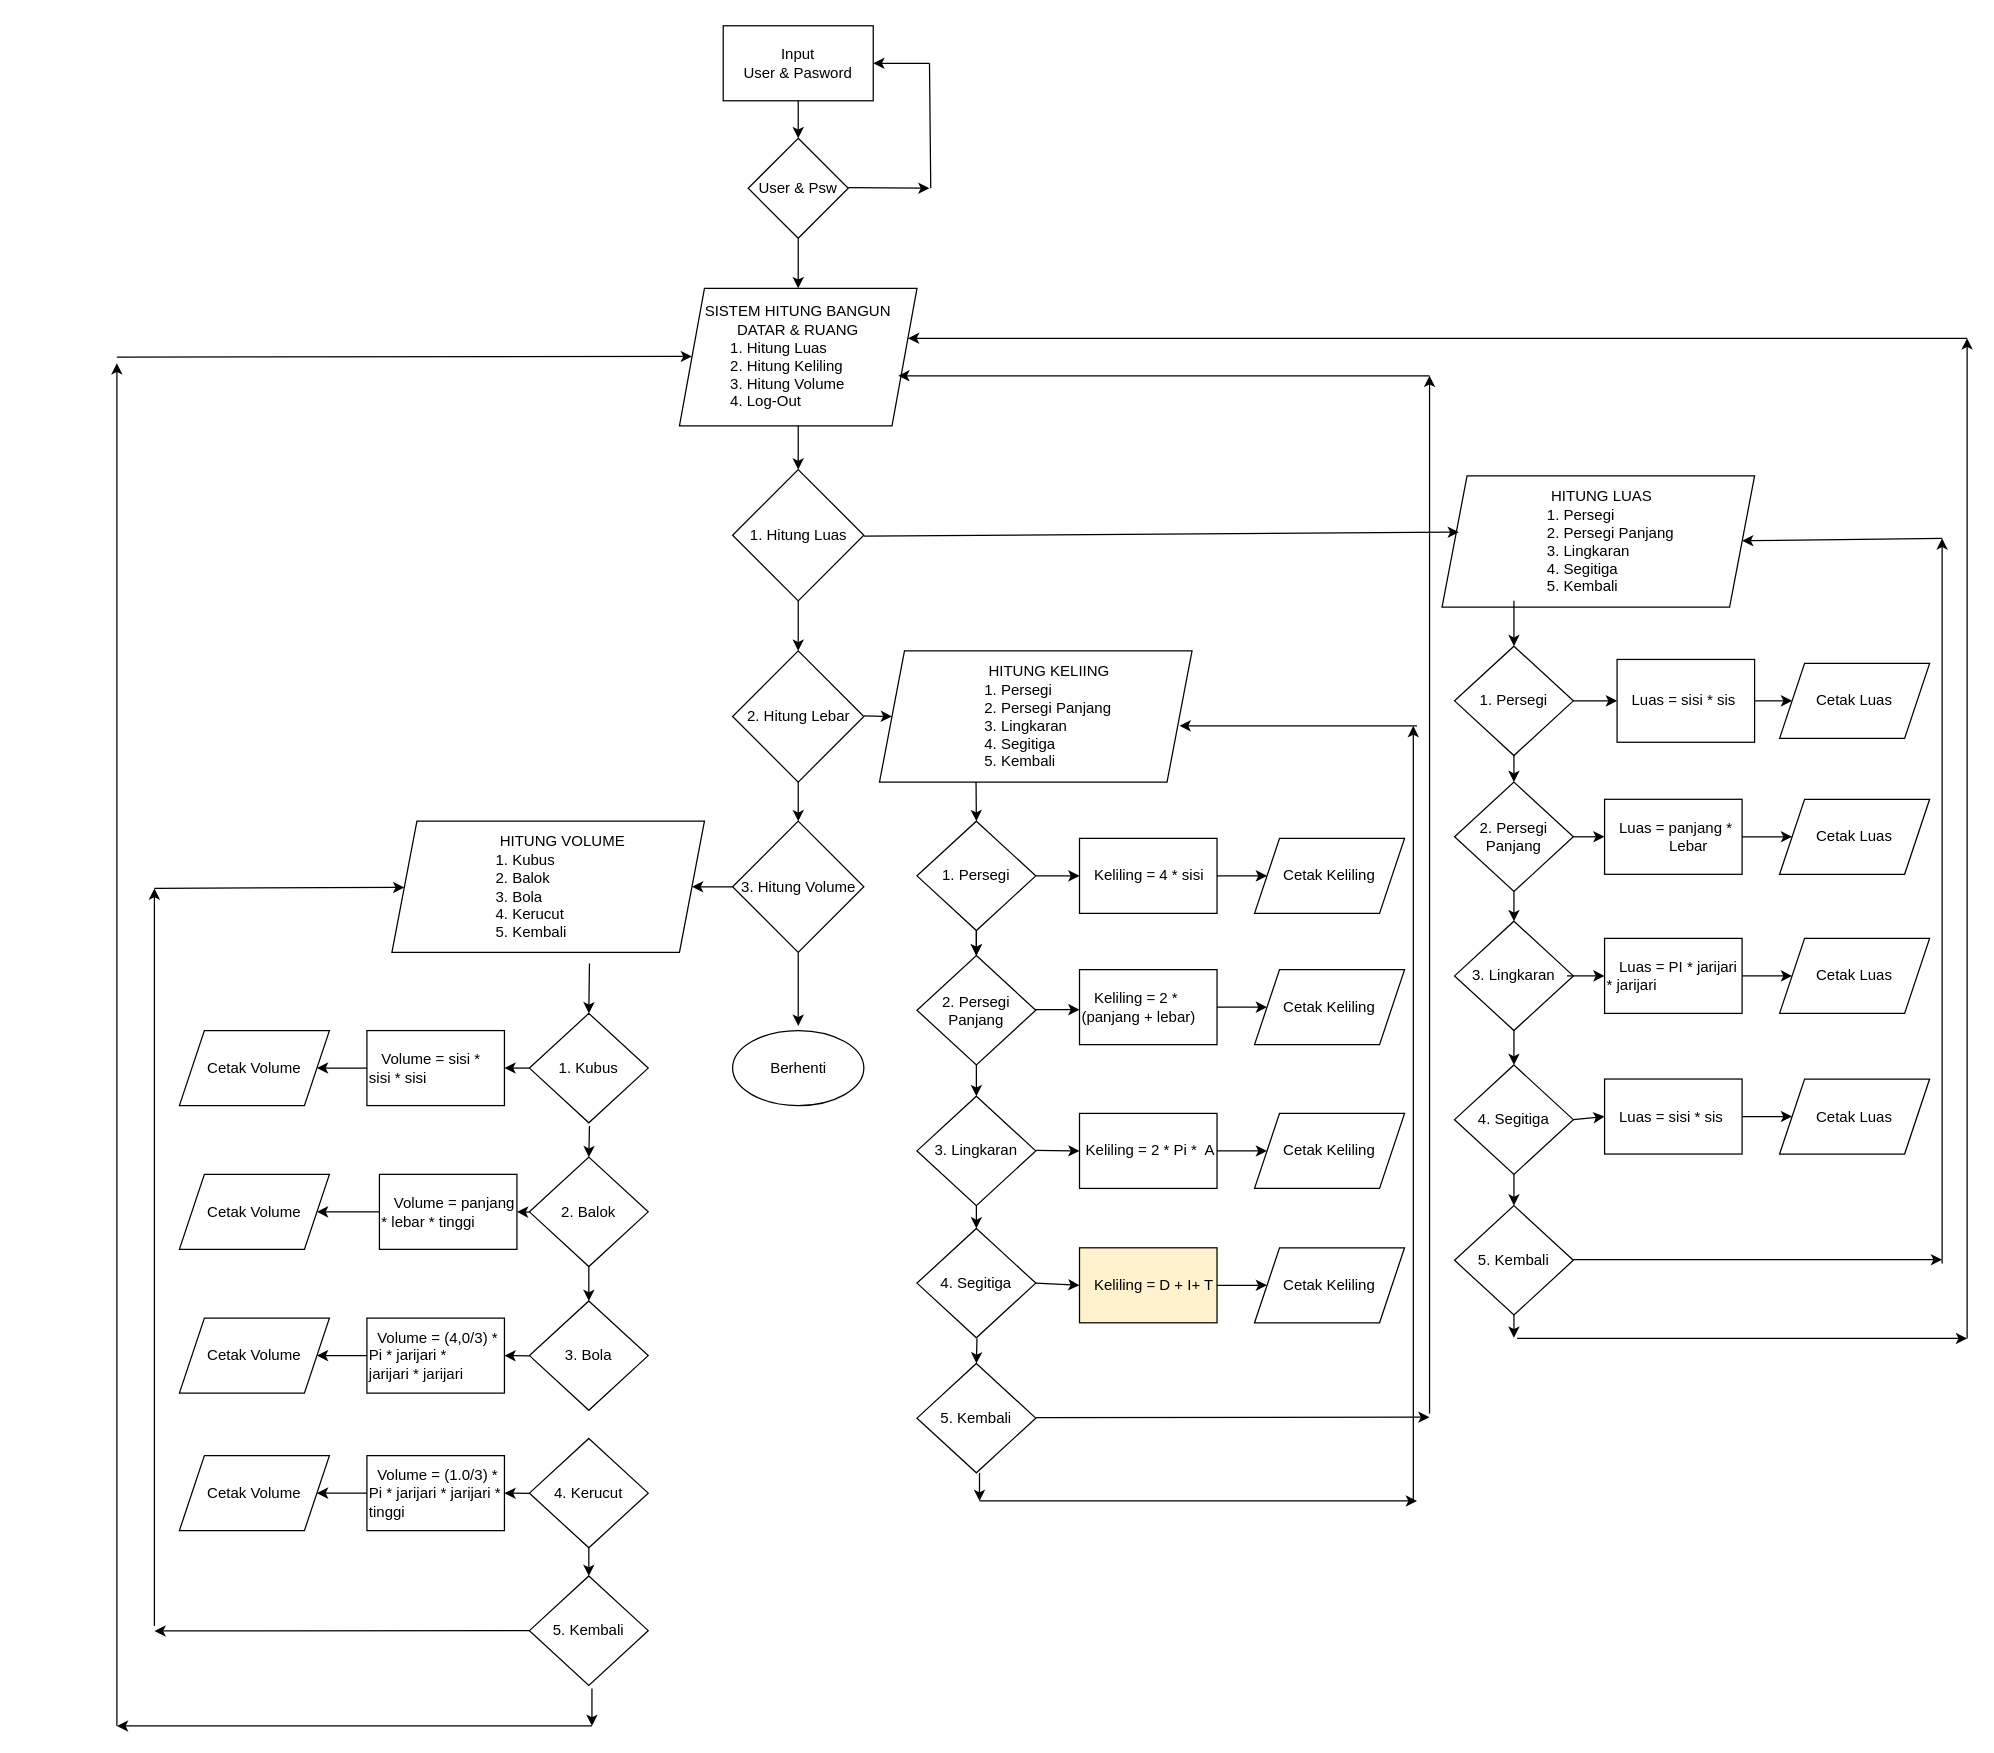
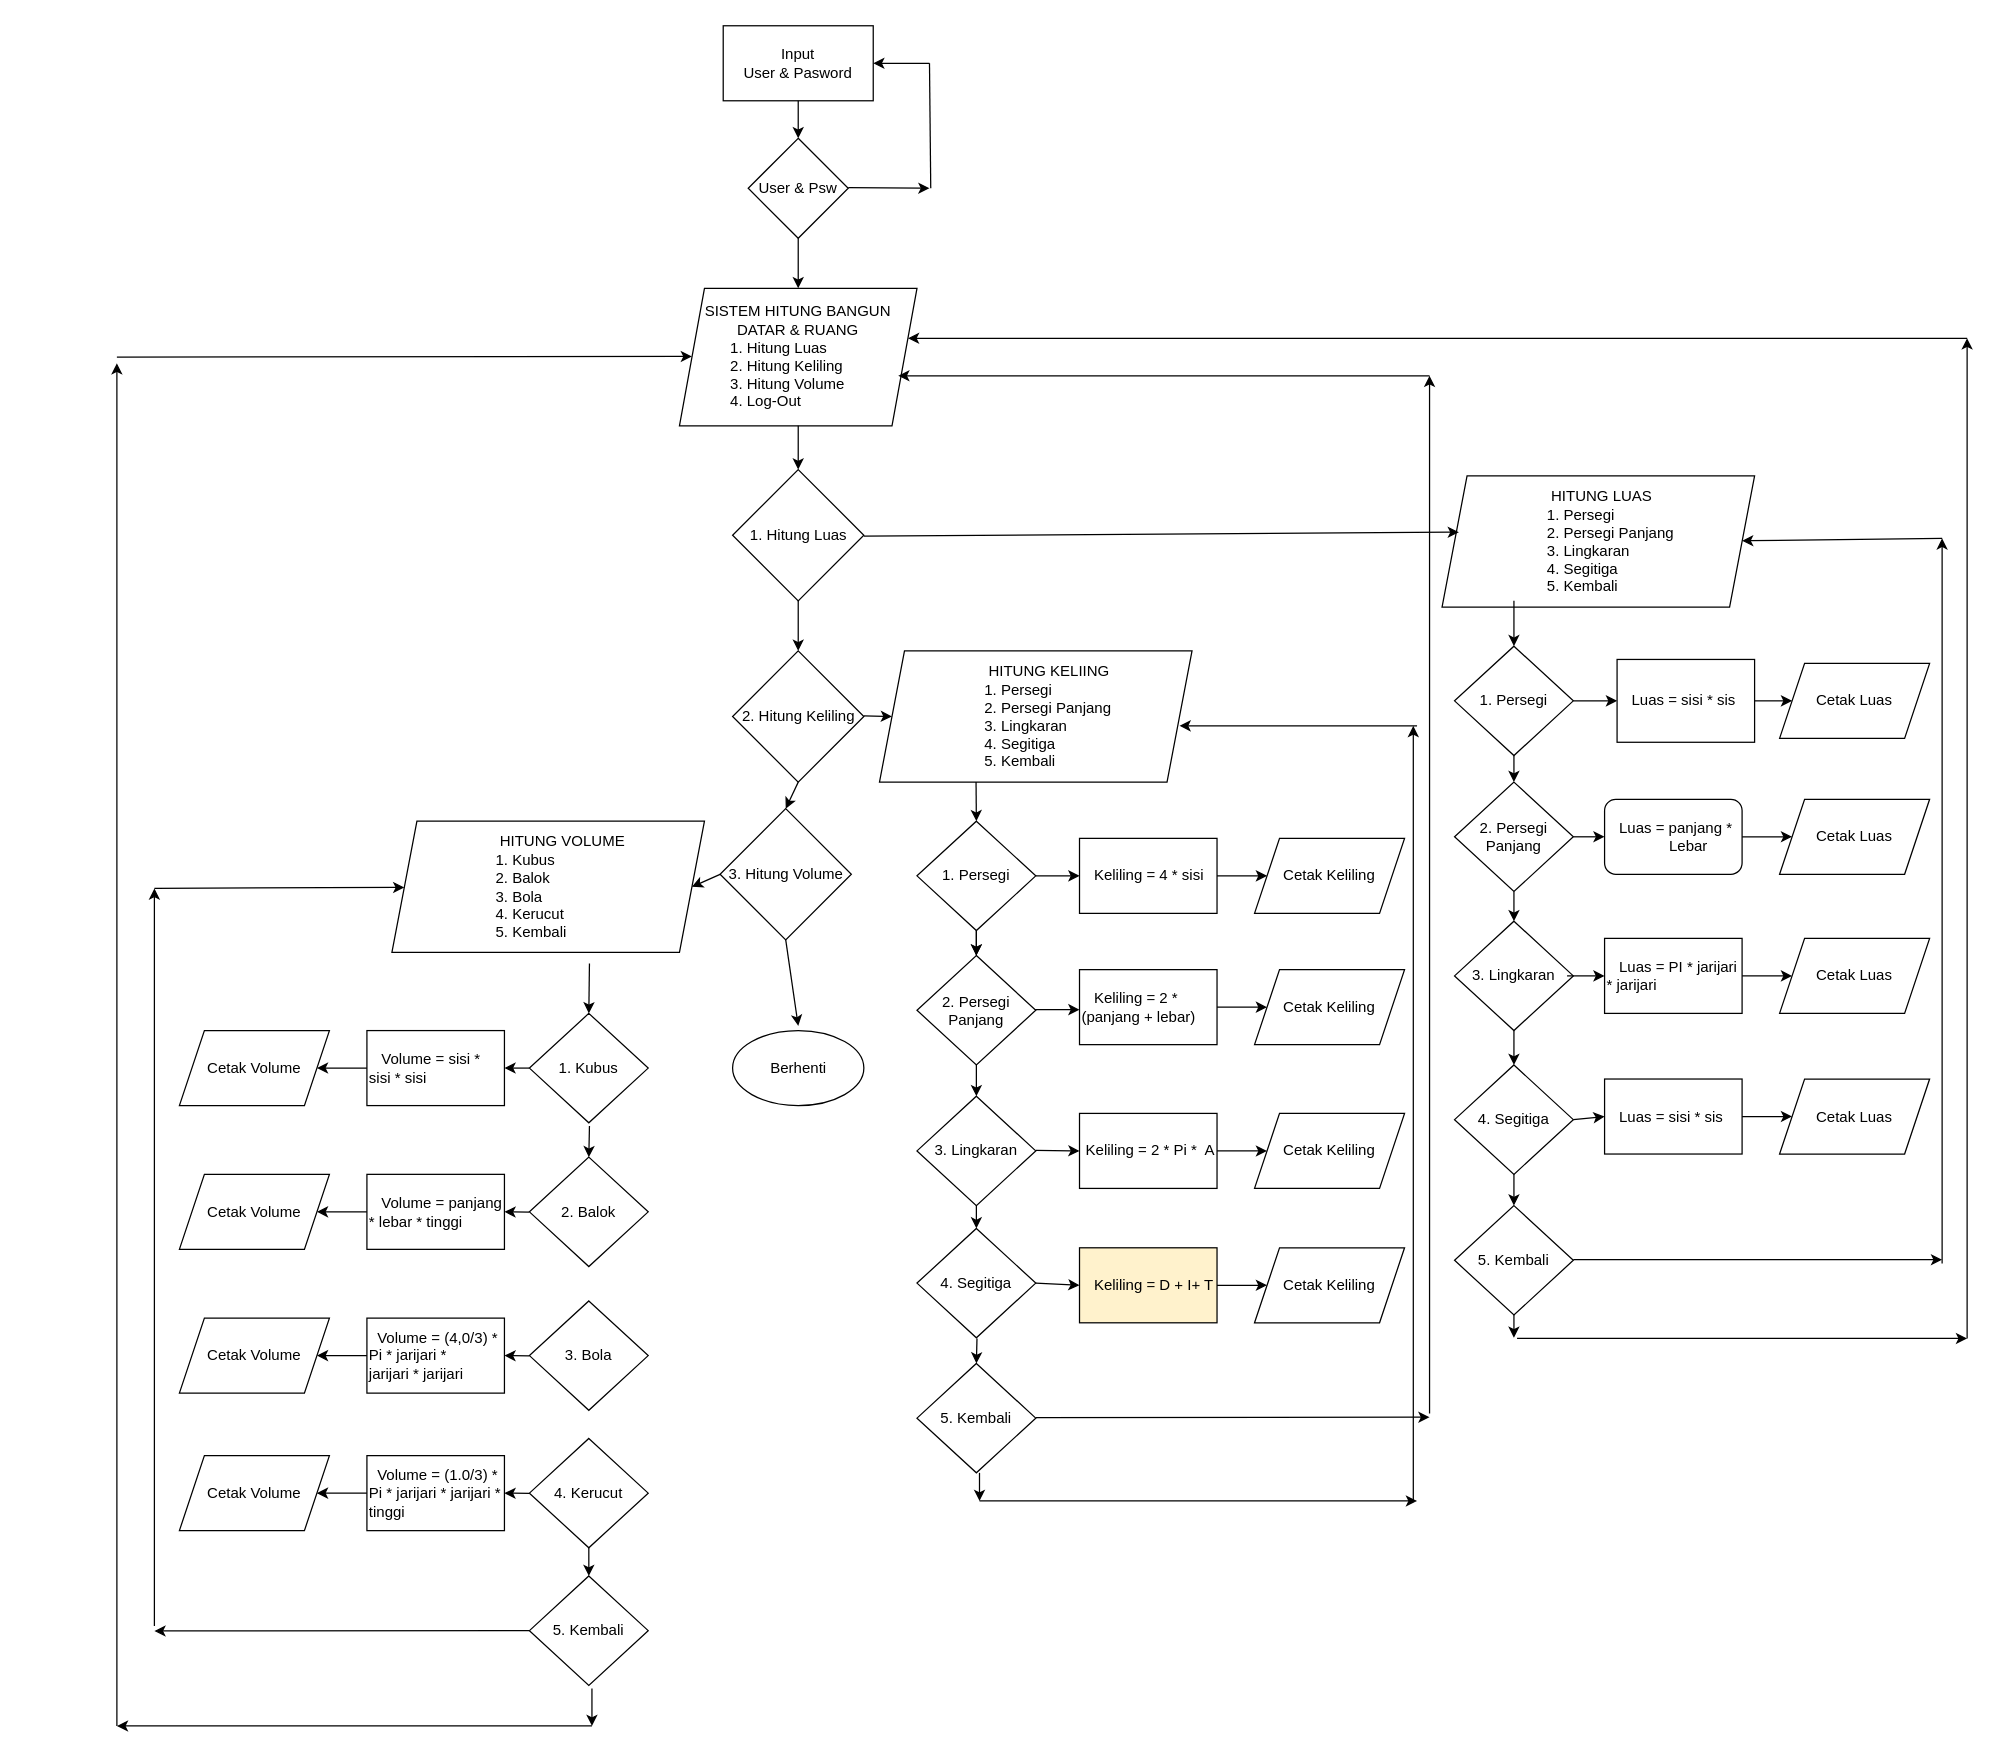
node "2. Hitung Lebar": label "2. Hitung Lebar" -> "2. Hitung Keliling"
node "Luas = panjang * Lebar": shape rectangle -> rounded rectangle
node "3. Hitung Volume": moved (798, 887) -> (786, 874)
node "Volume = panjang * lebar * tinggi": moved (448, 1212) -> (436, 1212)
edge "2. Balok" -> "3. Bola": removed
